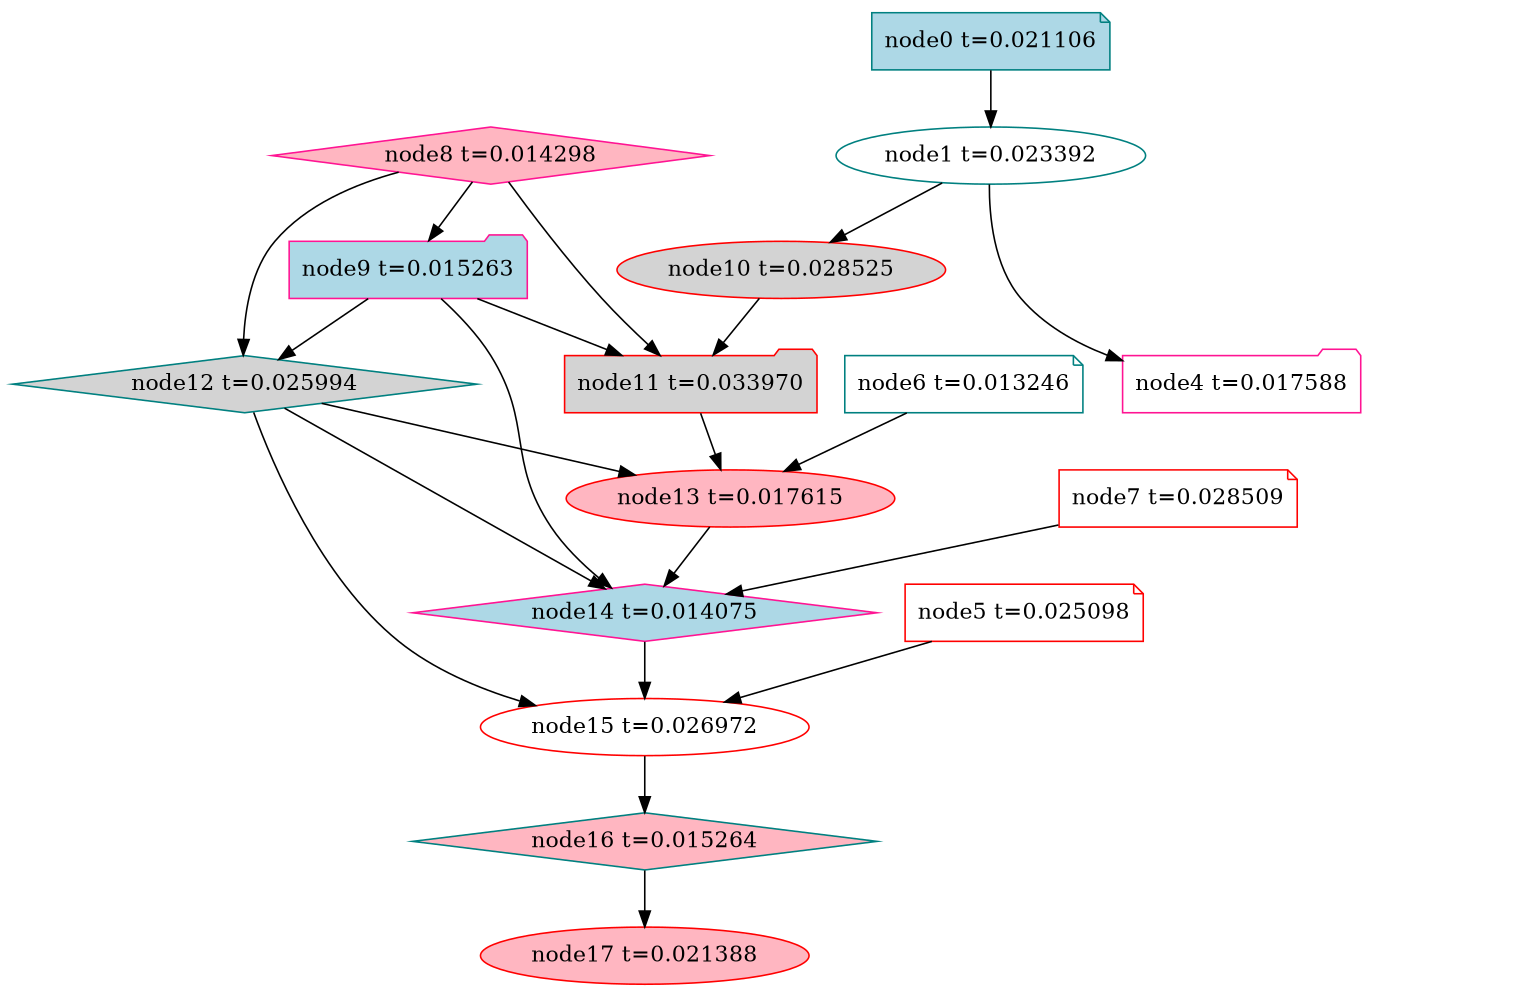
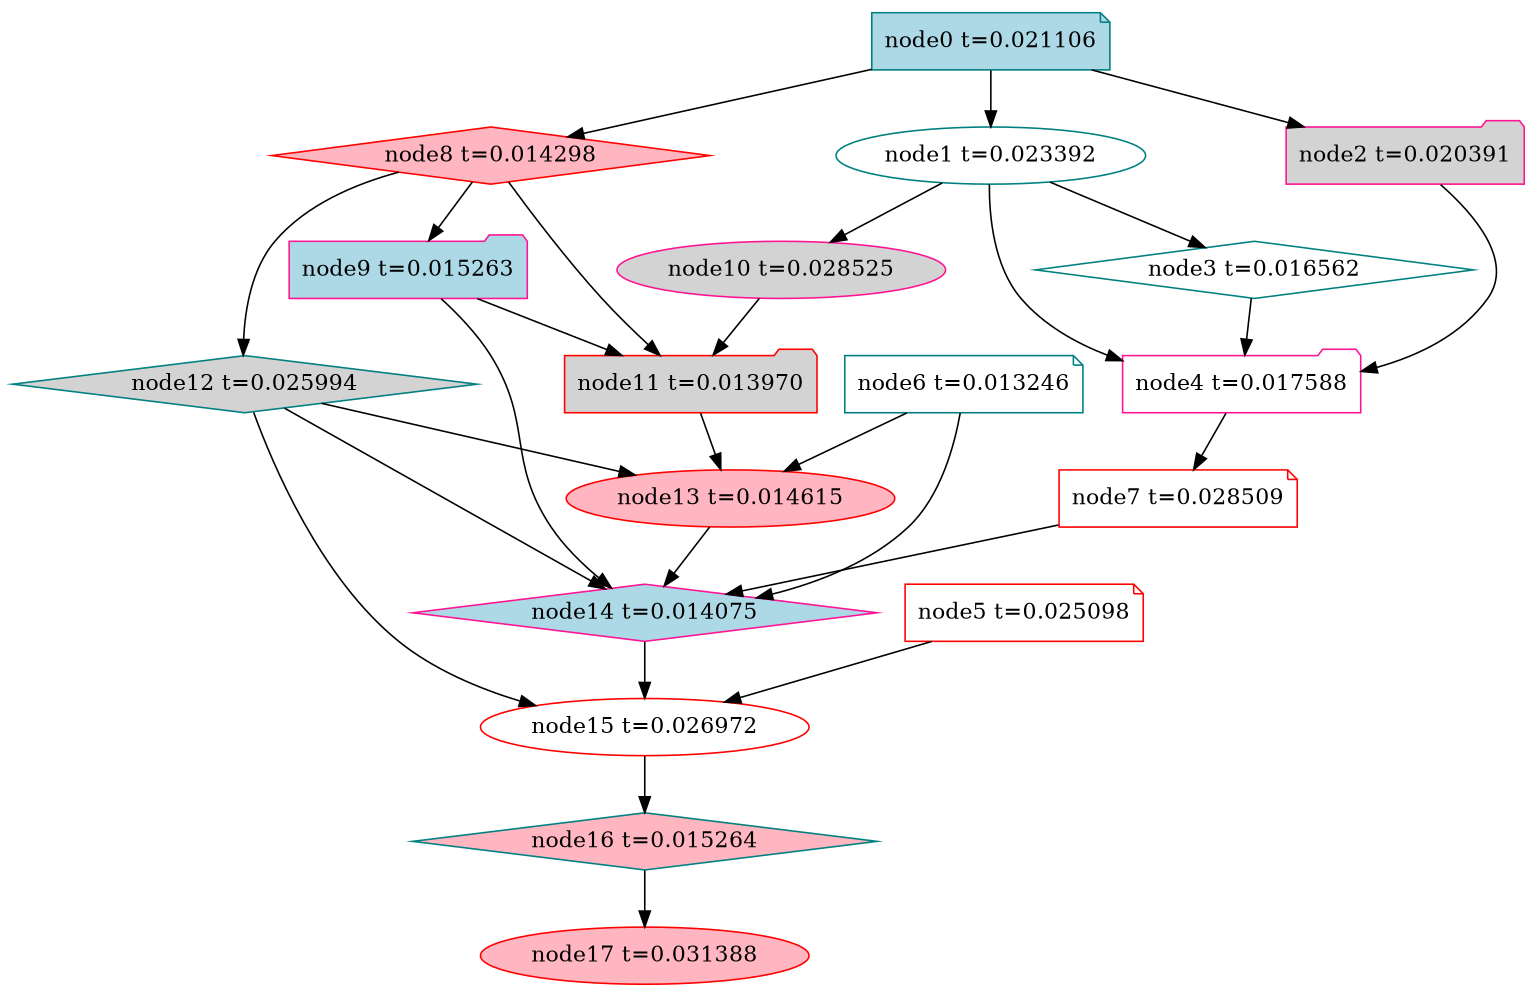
edge "node0 t=0.021106" -> "node8 t=0.014298": added
node "node8 t=0.014298": color deeppink -> red
node "node2 t=0.020391": added
node "node10 t=0.028525": color red -> deeppink
node "node3 t=0.016562": added
edge "node9 t=0.015263" -> "node12 t=0.025994": removed
node "node11 t=0.033970": label "node11 t=0.033970" -> "node11 t=0.013970"
edge "node4 t=0.017588" -> "node7 t=0.028509": added
node "node13 t=0.017615": label "node13 t=0.017615" -> "node13 t=0.014615"
edge "node6 t=0.013246" -> "node14 t=0.014075": added
node "node17 t=0.021388": label "node17 t=0.021388" -> "node17 t=0.031388"
